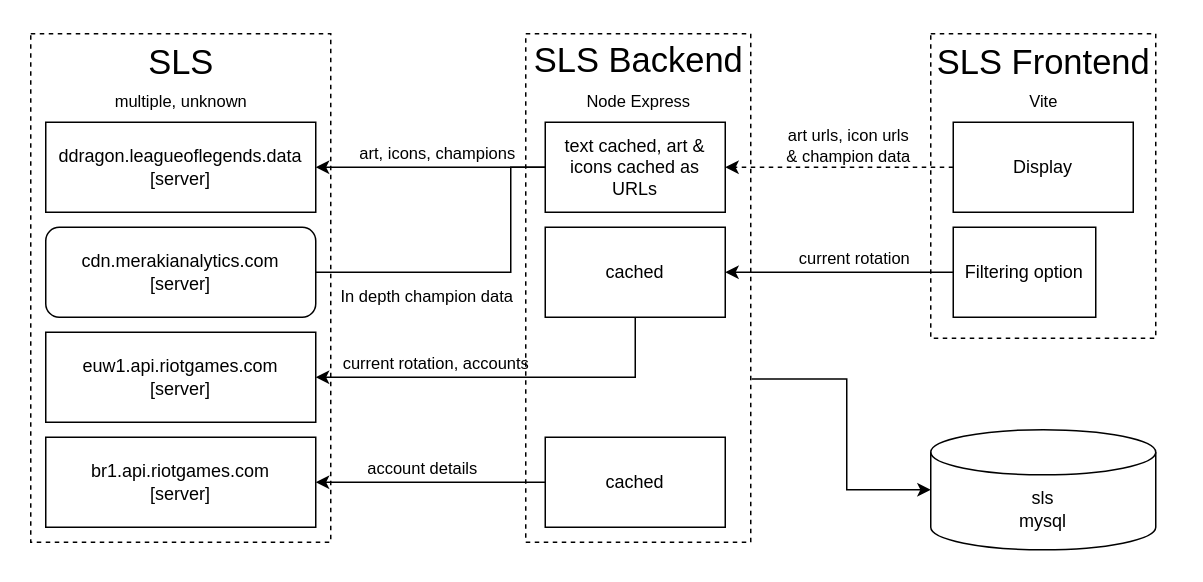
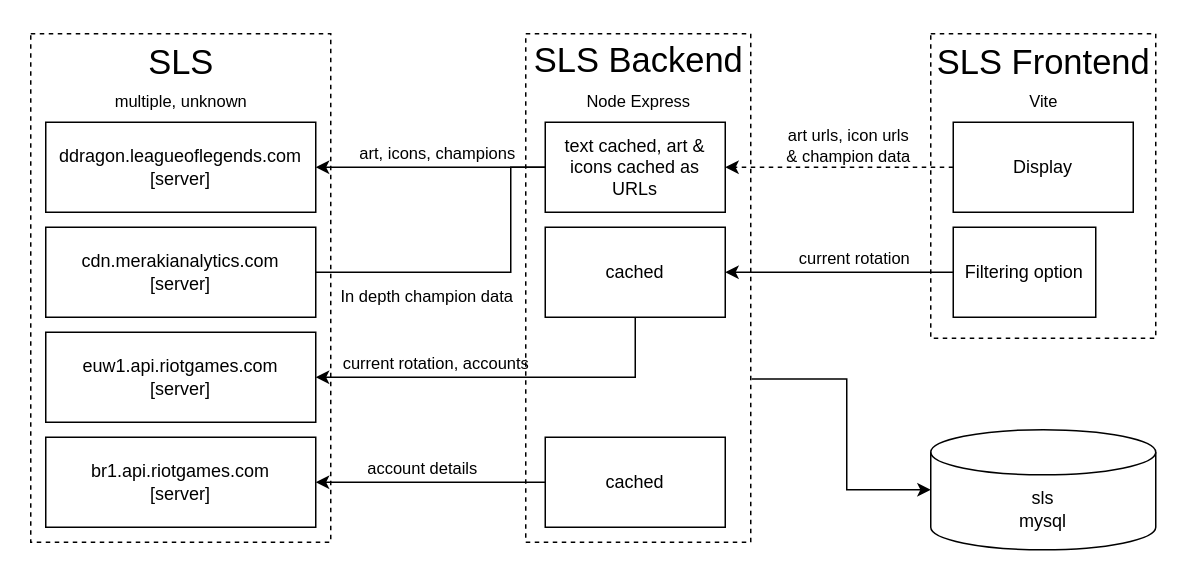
node "ddragon.leagueoflegends.data [server]": label "ddragon.leagueoflegends.data [server]" -> "ddragon.leagueoflegends.com [server]"
node "cdn.merakianalytics.com [server]": shape rounded rectangle -> rectangle
